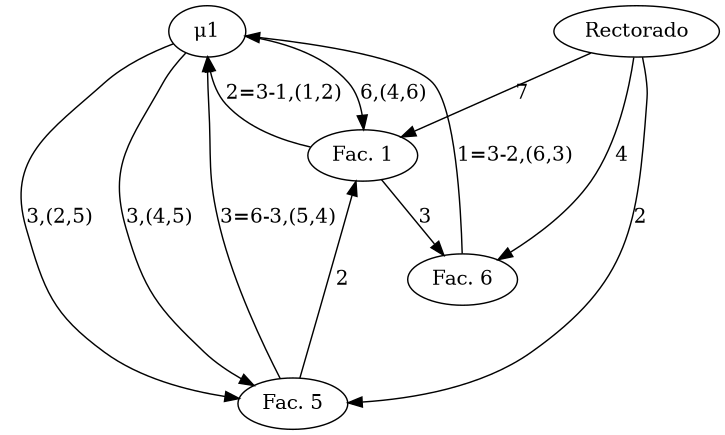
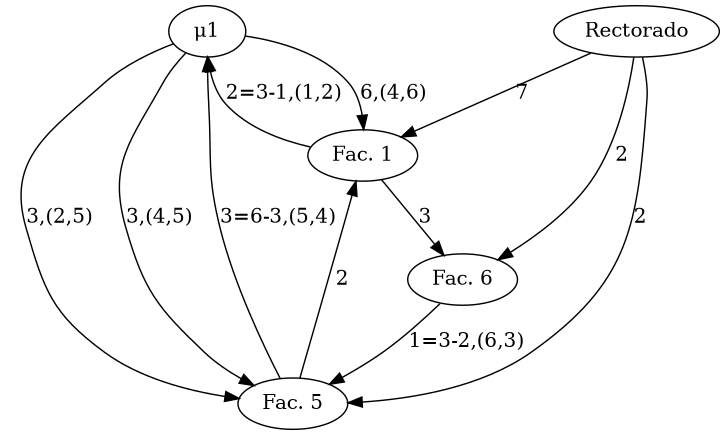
edge "Fac. 6" -> "μ1": now "Fac. 6" -> "Fac. 5"
edge "Rectorado" -> "Fac. 6": label "4" -> "2"
